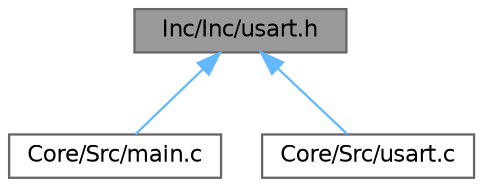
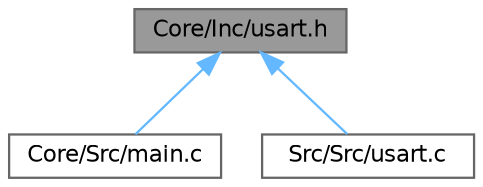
node "Inc/Inc/usart.h": label "Inc/Inc/usart.h" -> "Core/Inc/usart.h"
node "Core/Src/usart.c": label "Core/Src/usart.c" -> "Src/Src/usart.c"
